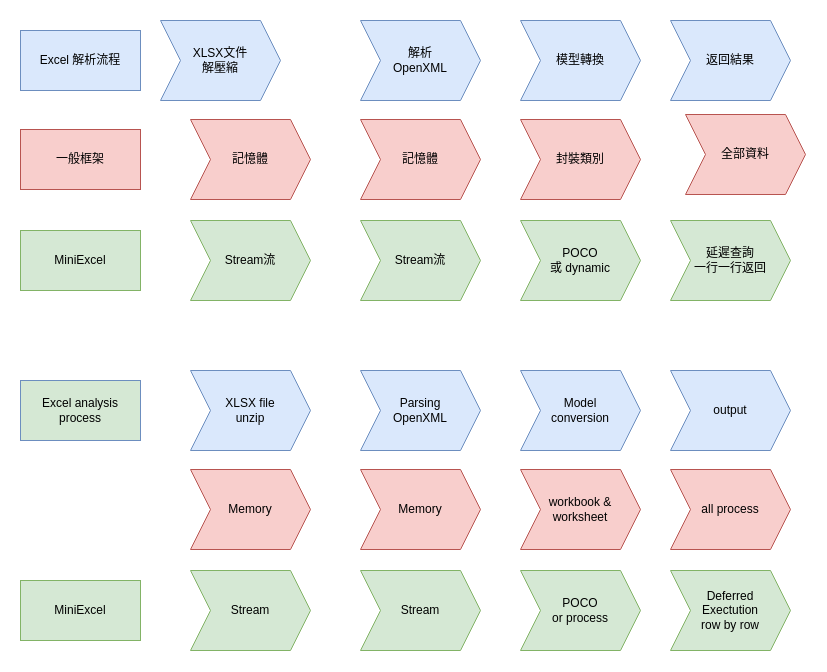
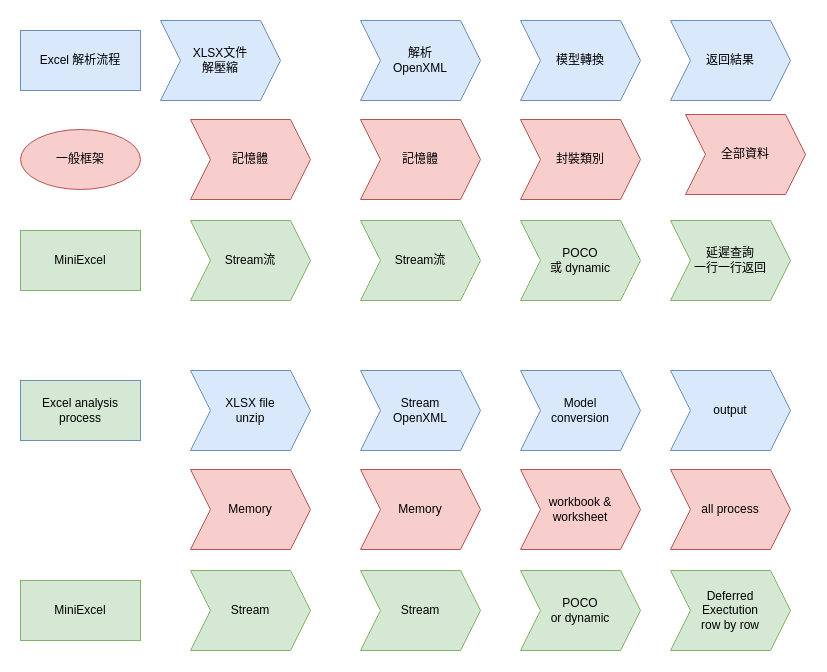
node "一般框架": shape rectangle -> ellipse
node "Parsing OpenXML": label "Parsing OpenXML" -> "Stream OpenXML"
node "POCO or process": label "POCO or process" -> "POCO or dynamic"
